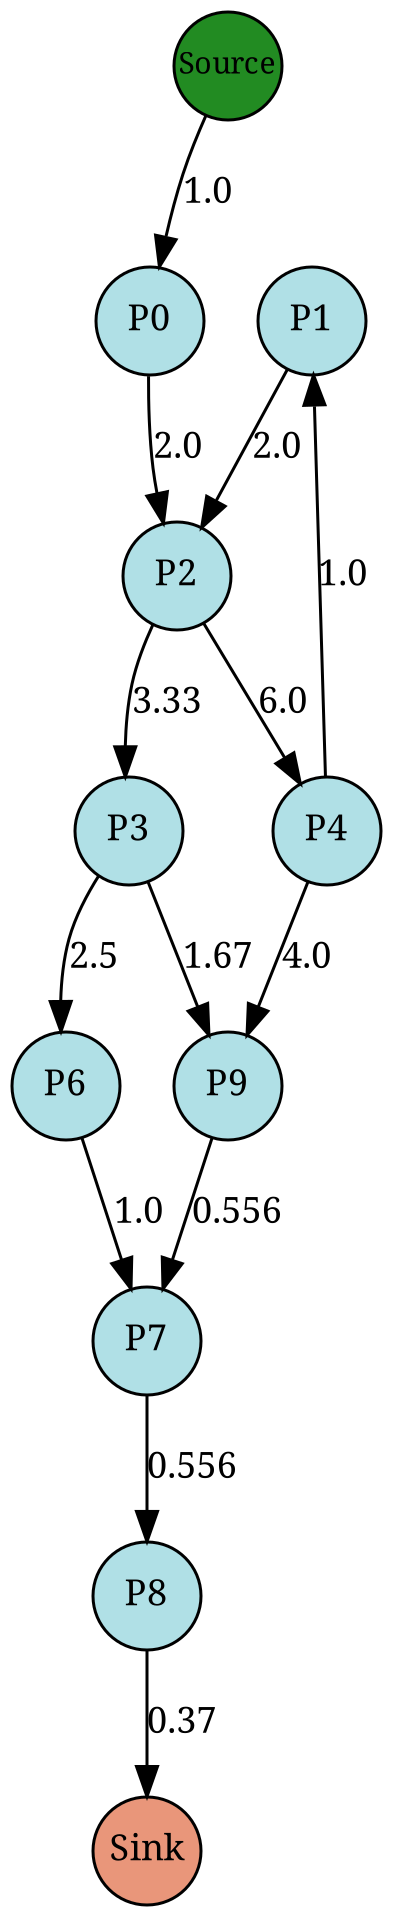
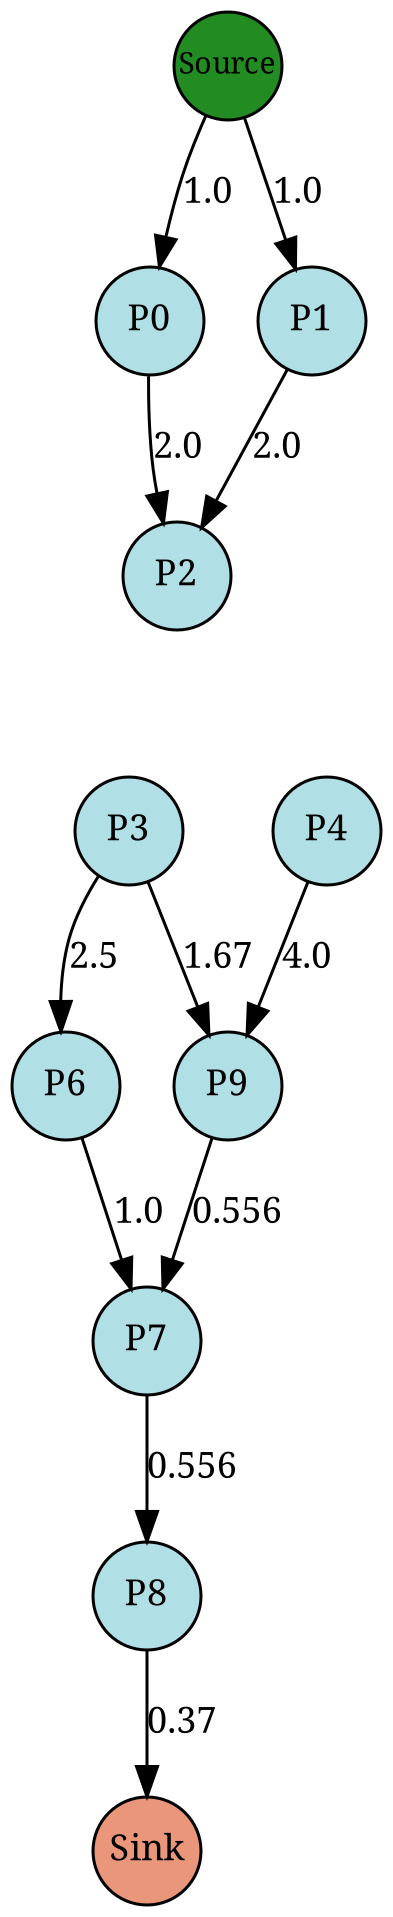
edge "P4" -> "P1": now "Source" -> "P1"
edge "P2" -> "P3": removed, label "3.33"
edge "P2" -> "P4": removed, label "6.0"
